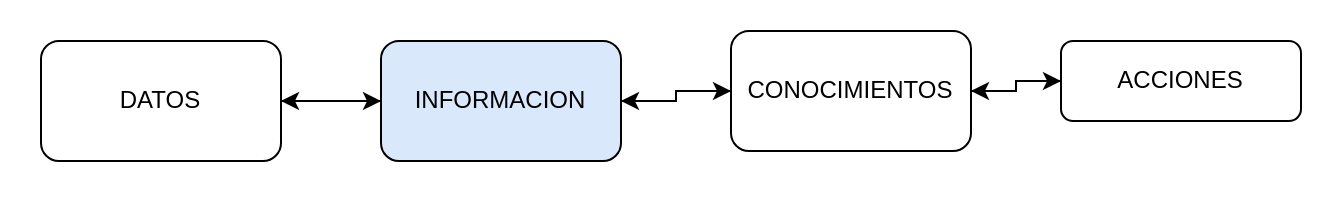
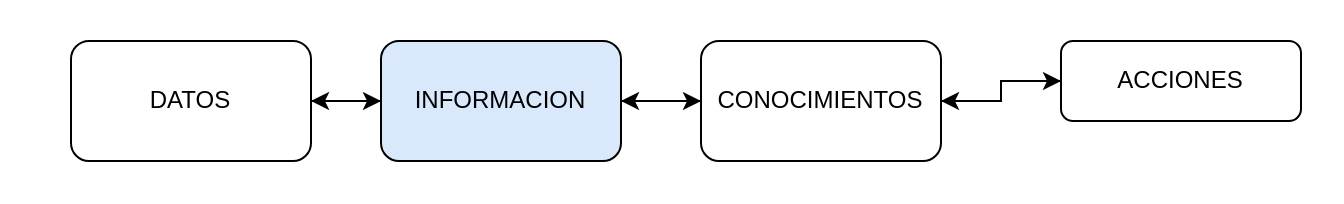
node "CONOCIMIENTOS": moved (851, 91) -> (821, 101)
node "DATOS": moved (161, 101) -> (191, 101)
